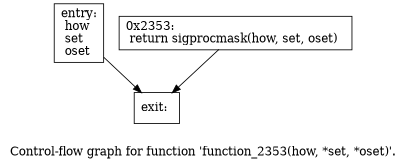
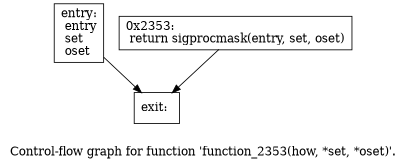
node "entry:": text "how" -> "entry"
node "0x2353:": text "return sigprocmask(how, set, oset)" -> "return sigprocmask(entry, set, oset)"
